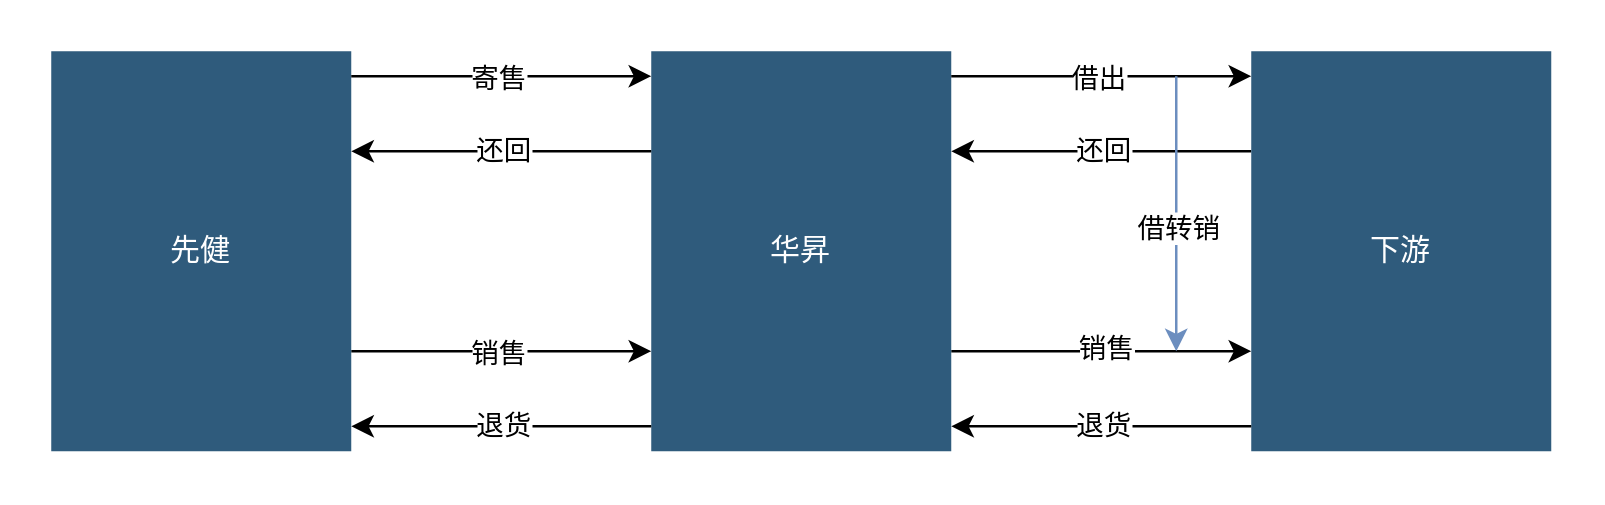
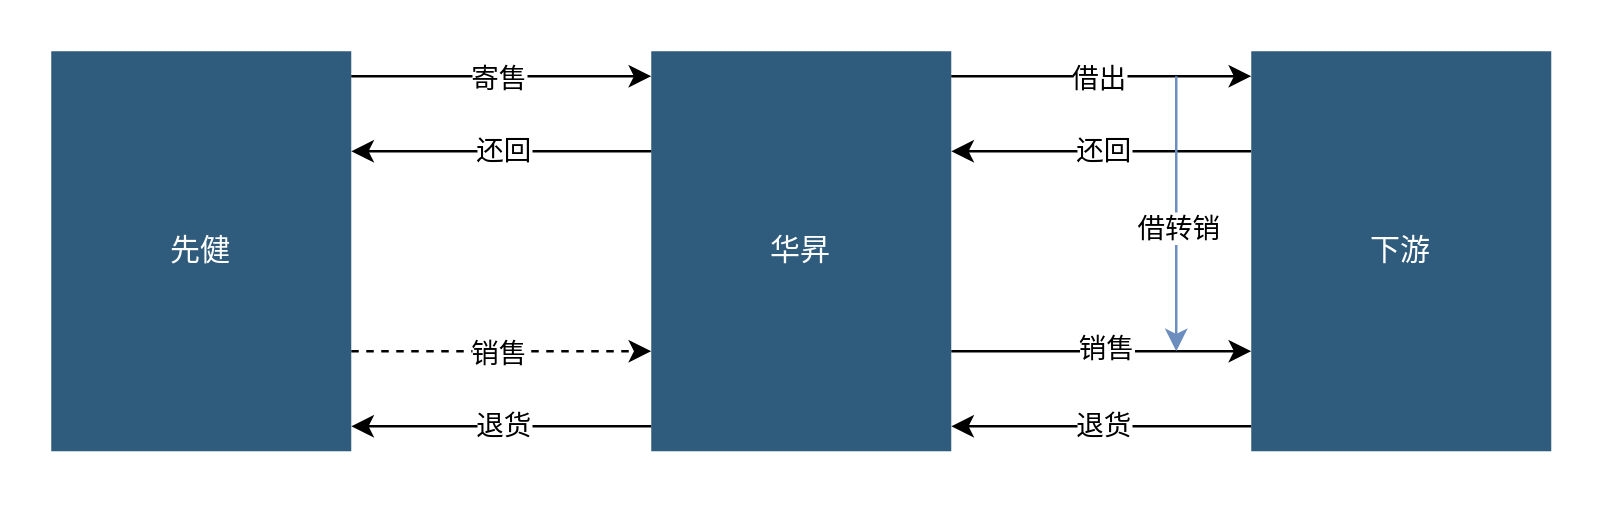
edge "先健" -> "华昇": style solid -> dashed
